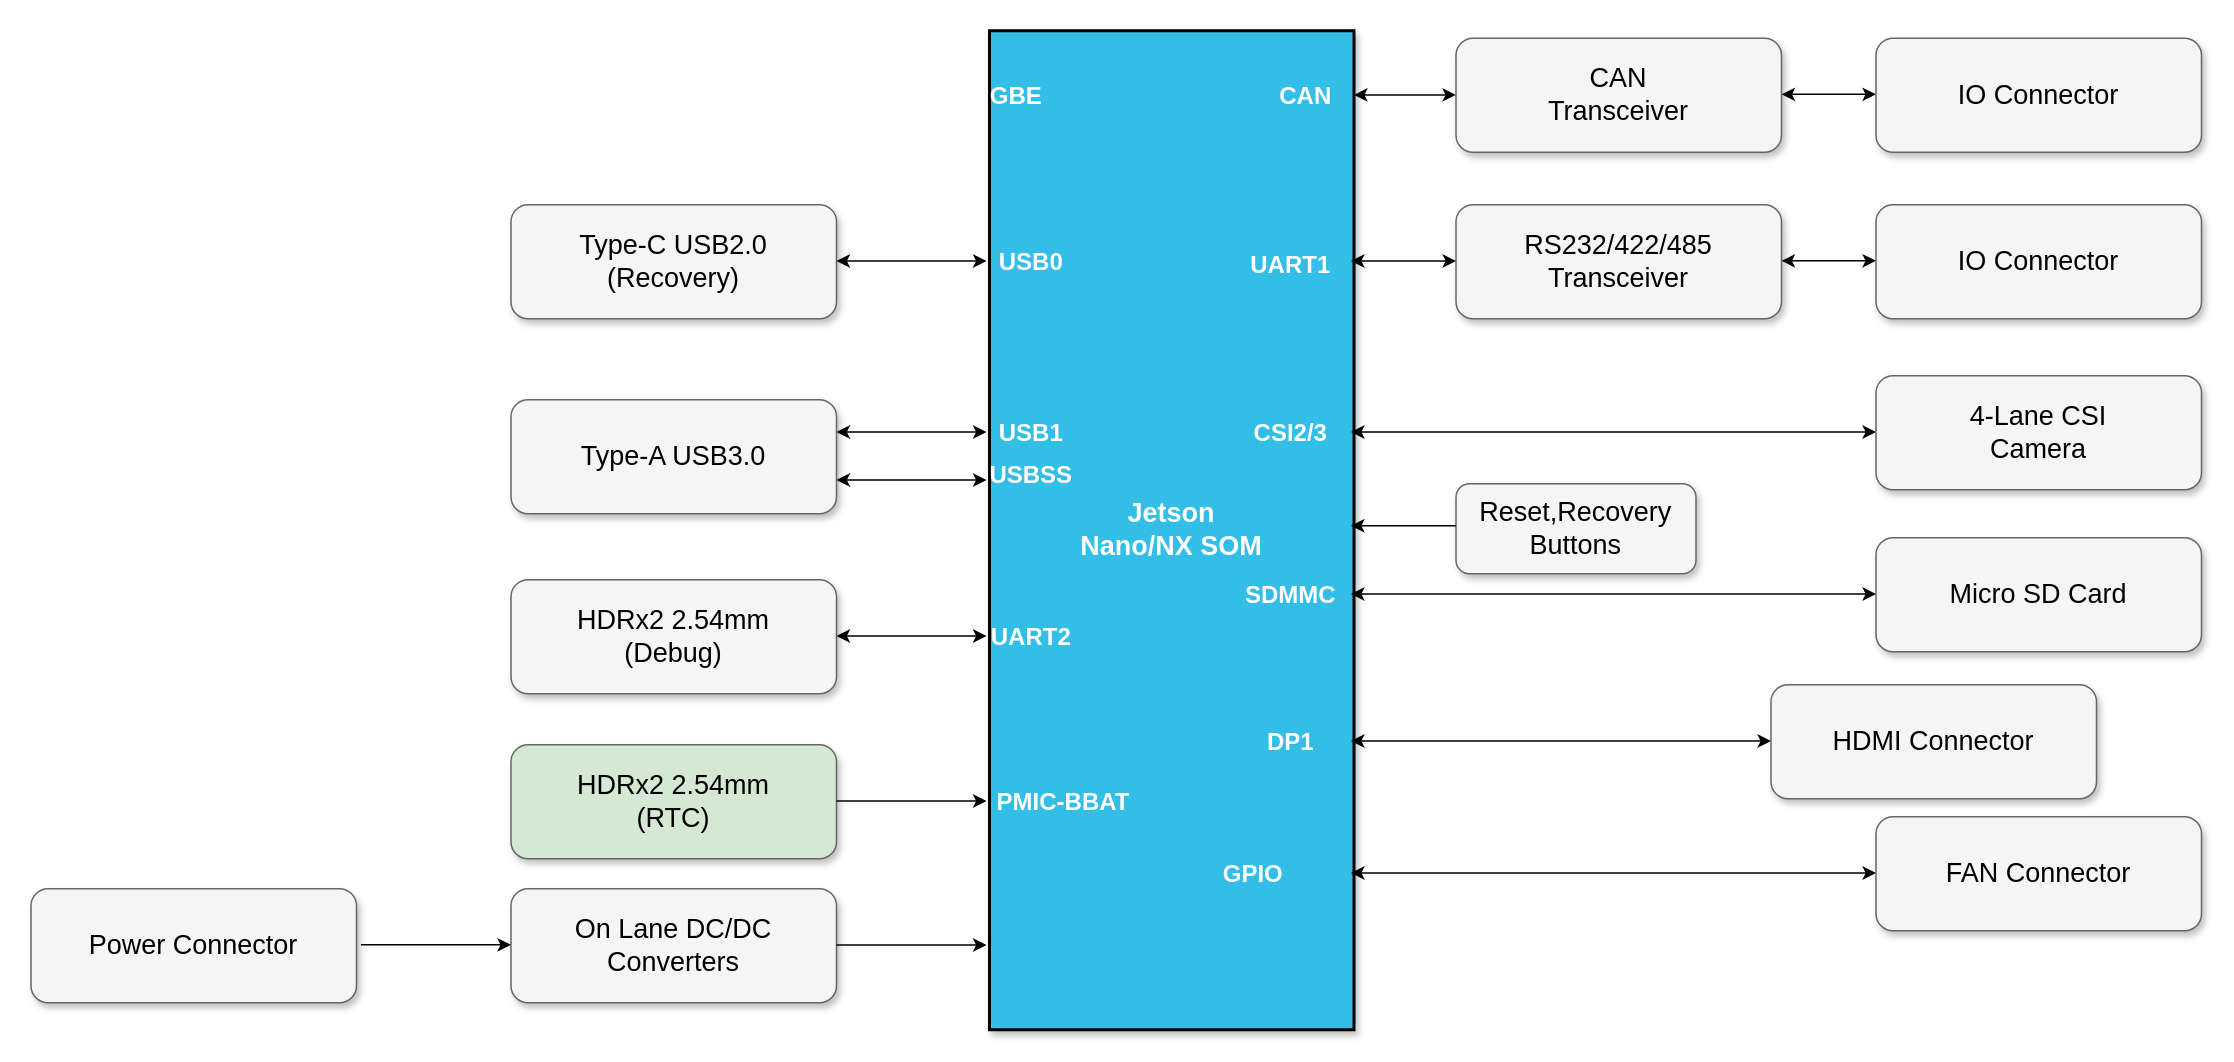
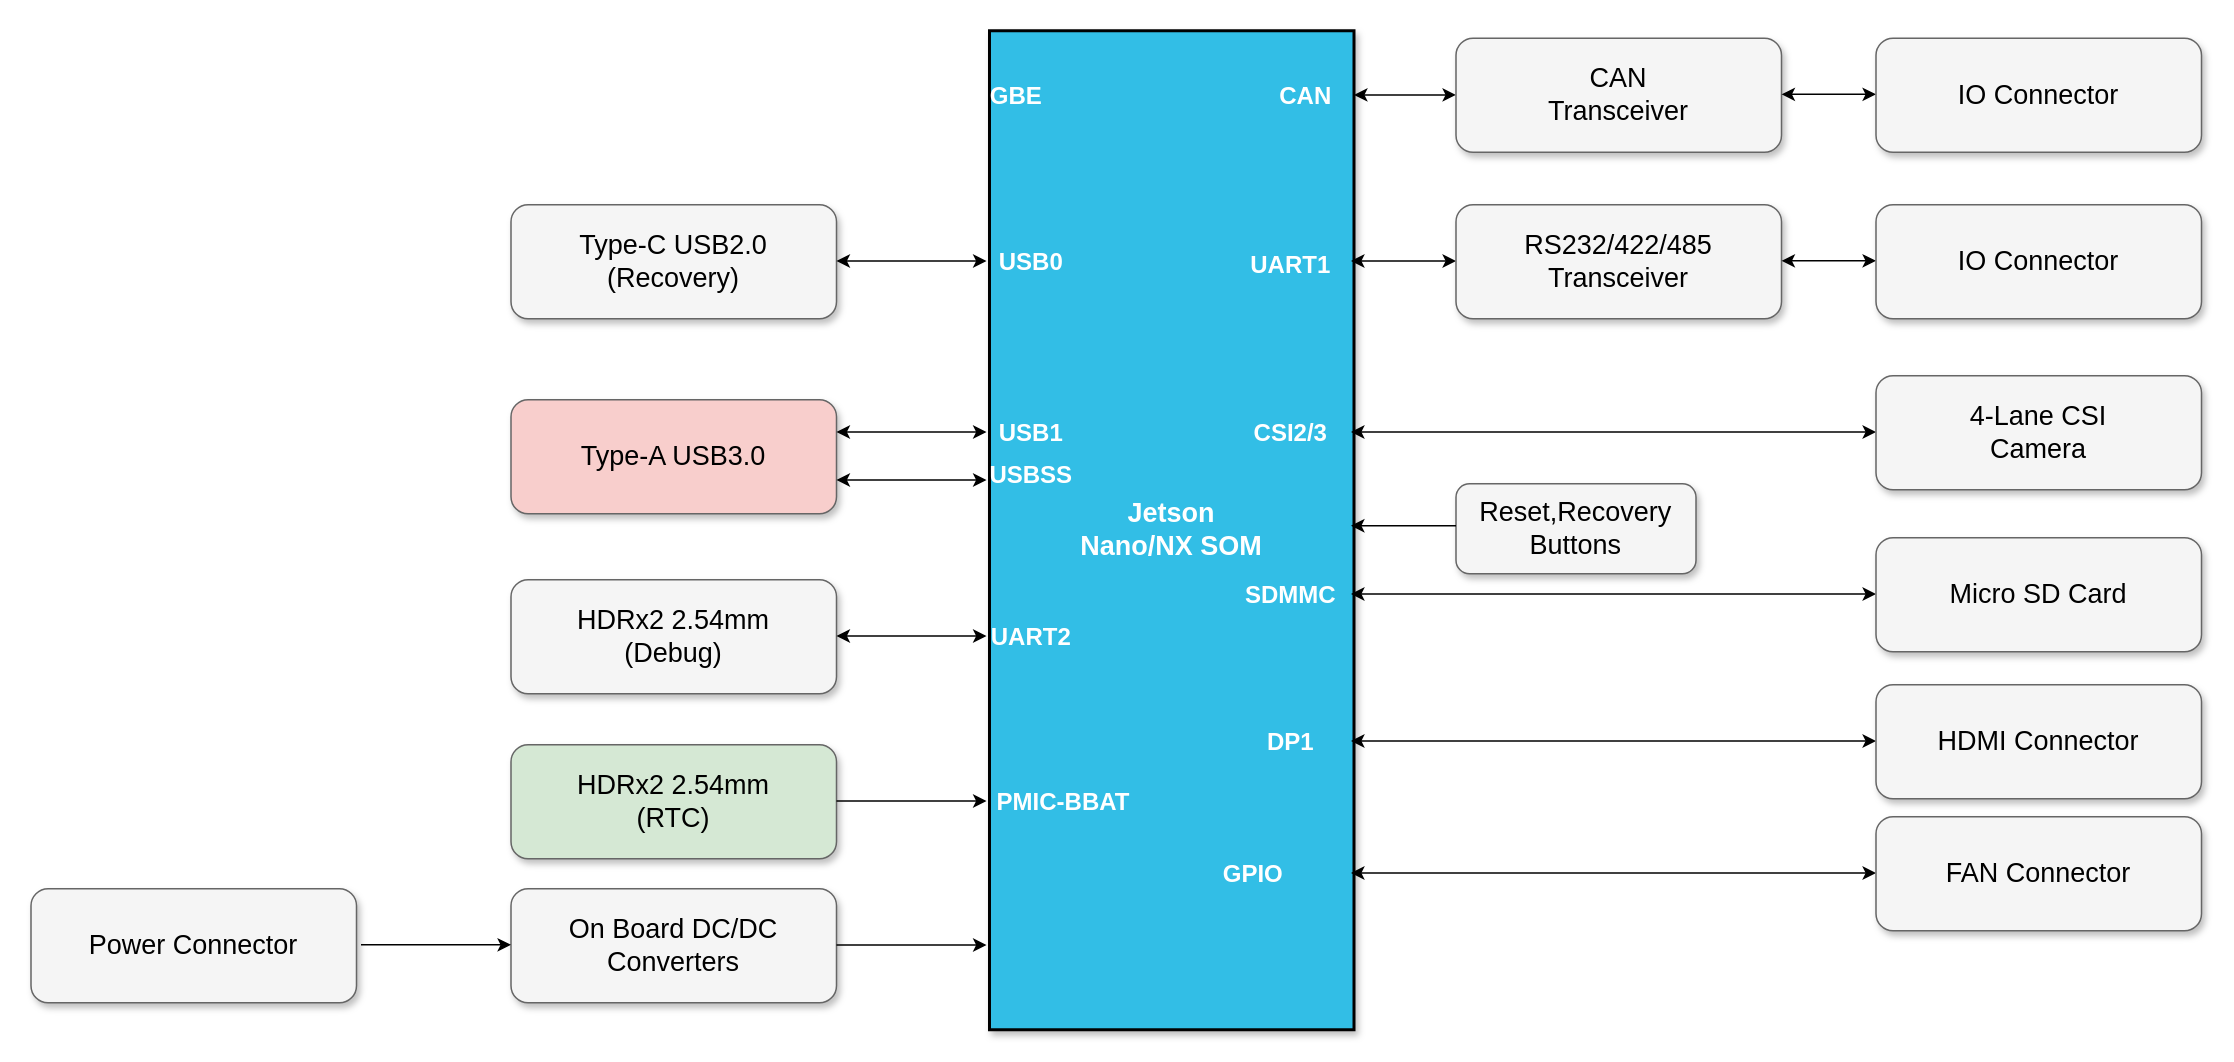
node "Type-A USB3.0": fillcolor #f5f5f5 -> #f8cecc
node "HDMI Connector": moved (1934, 742) -> (2039, 742)
node "On Lane DC/DC Converters": label "On Lane DC/DC Converters" -> "On Board DC/DC Converters"
